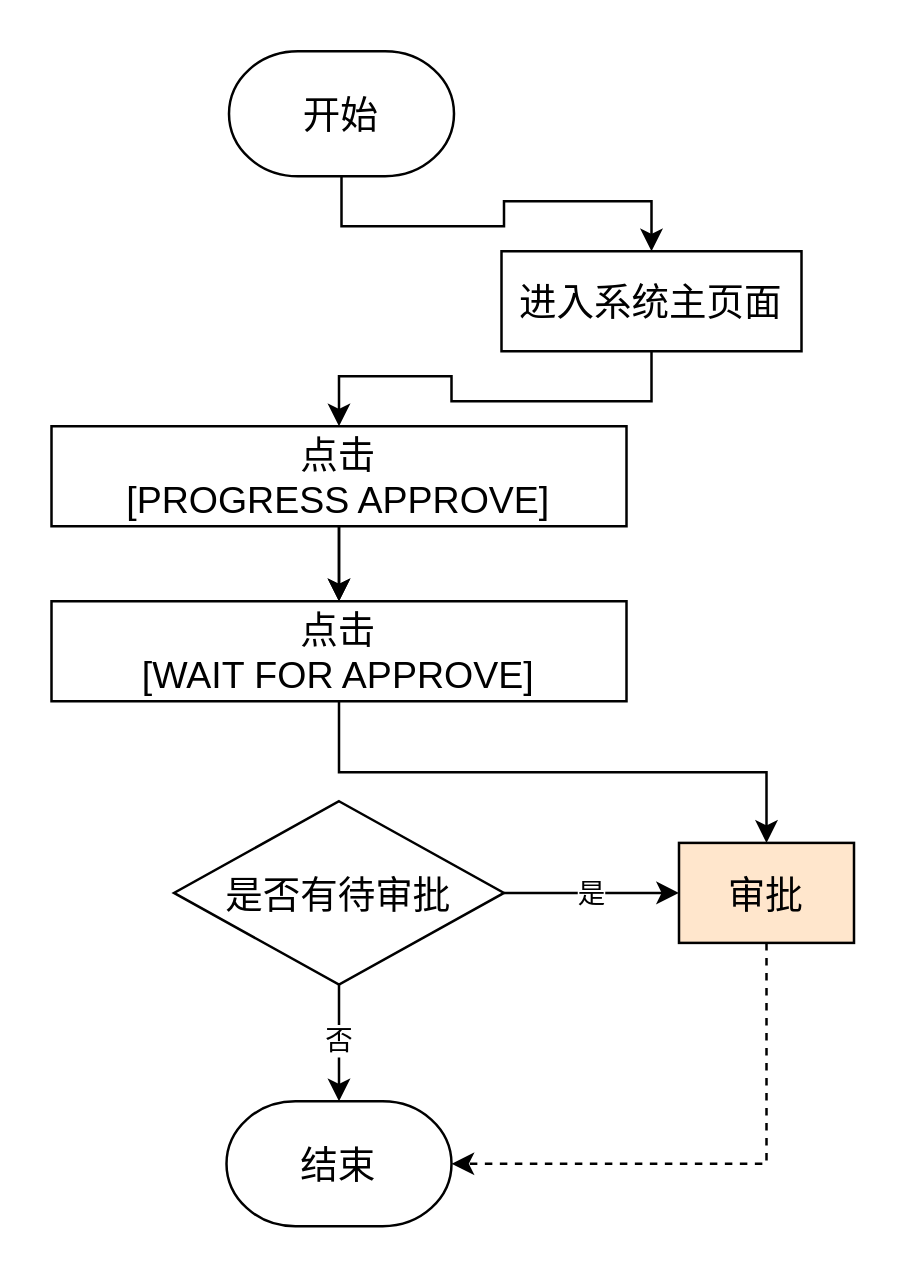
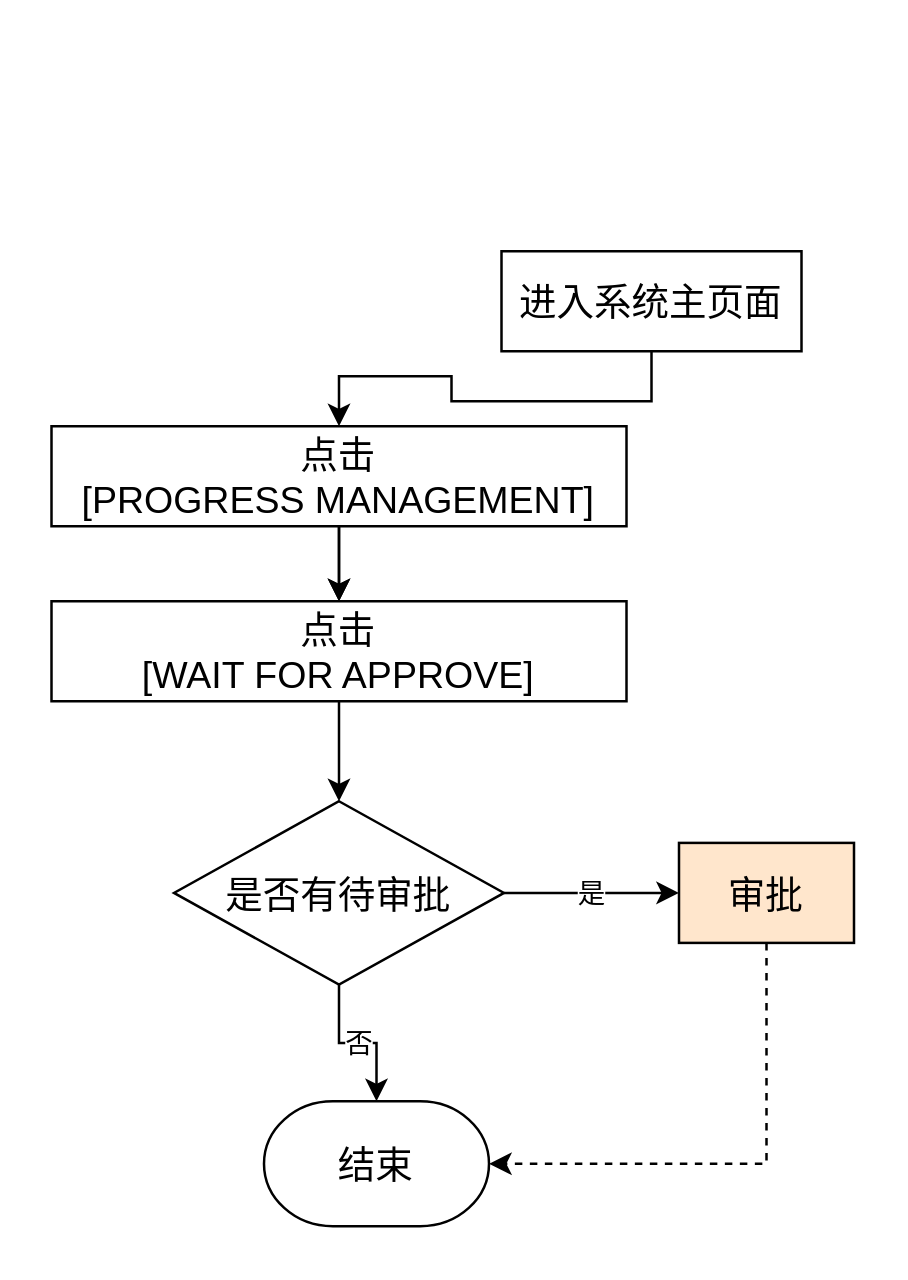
node "开始": removed
edge "开始" -> "进入系统主页面": removed
node "点击 [PROGRESS APPROVE]": label "点击 [PROGRESS APPROVE]" -> "点击 [PROGRESS MANAGEMENT]"
edge "点击 [WAIT FOR APPROVE]" -> "审批": now "点击 [WAIT FOR APPROVE]" -> "是否有待审批"
node "结束": moved (339, 1164) -> (376, 1164)
